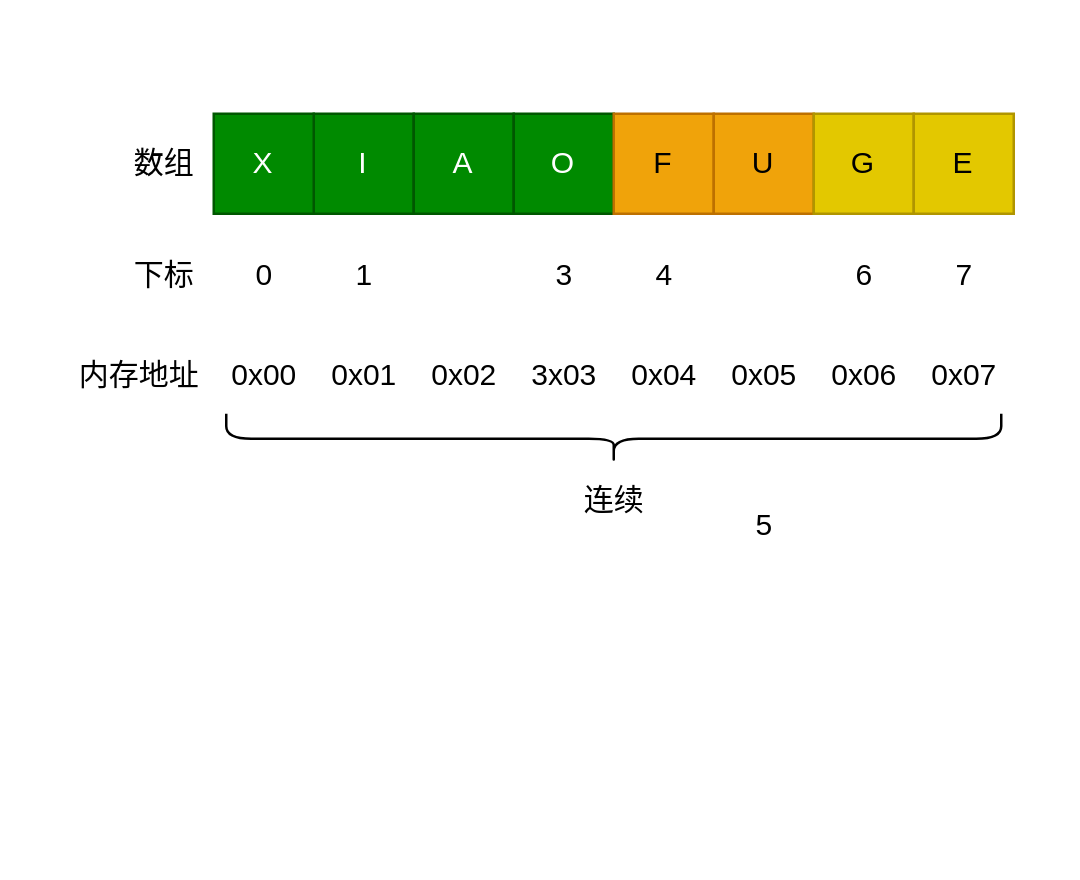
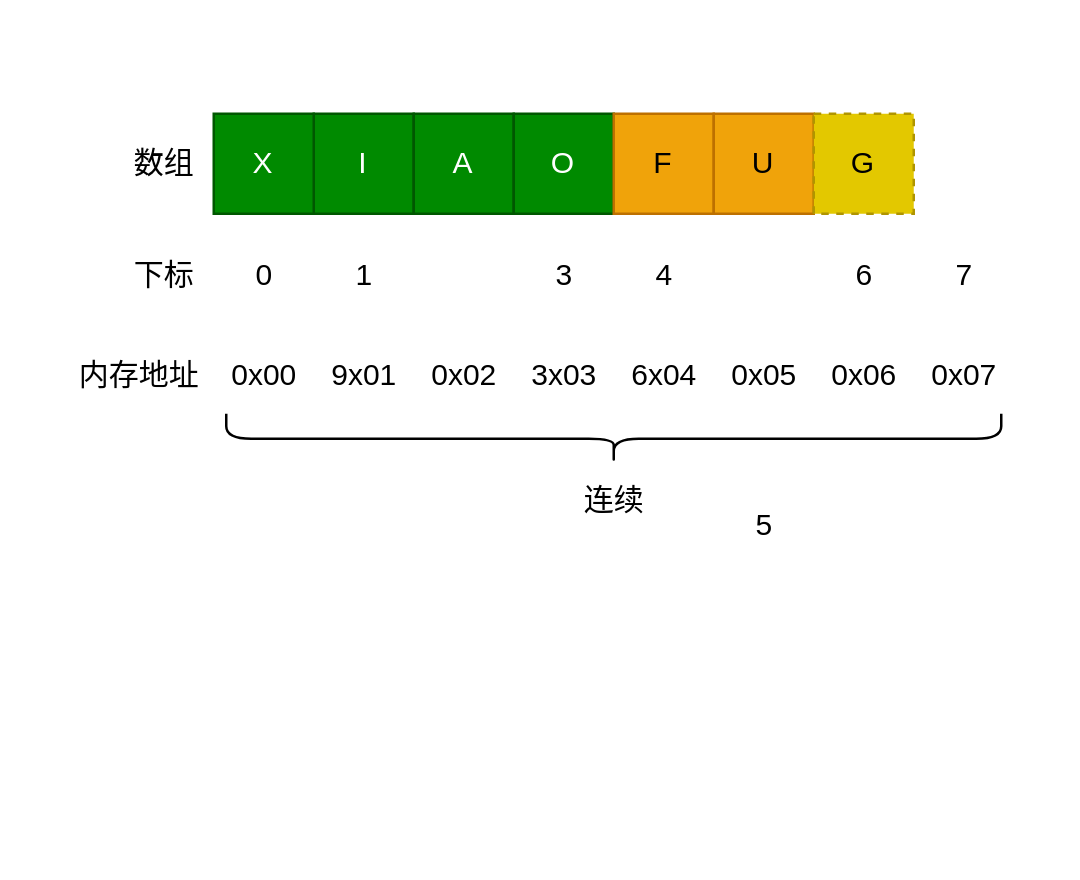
node "G": style solid -> dashed
node "E": removed
node "0x01": label "0x01" -> "9x01"
node "0x04": label "0x04" -> "6x04"
